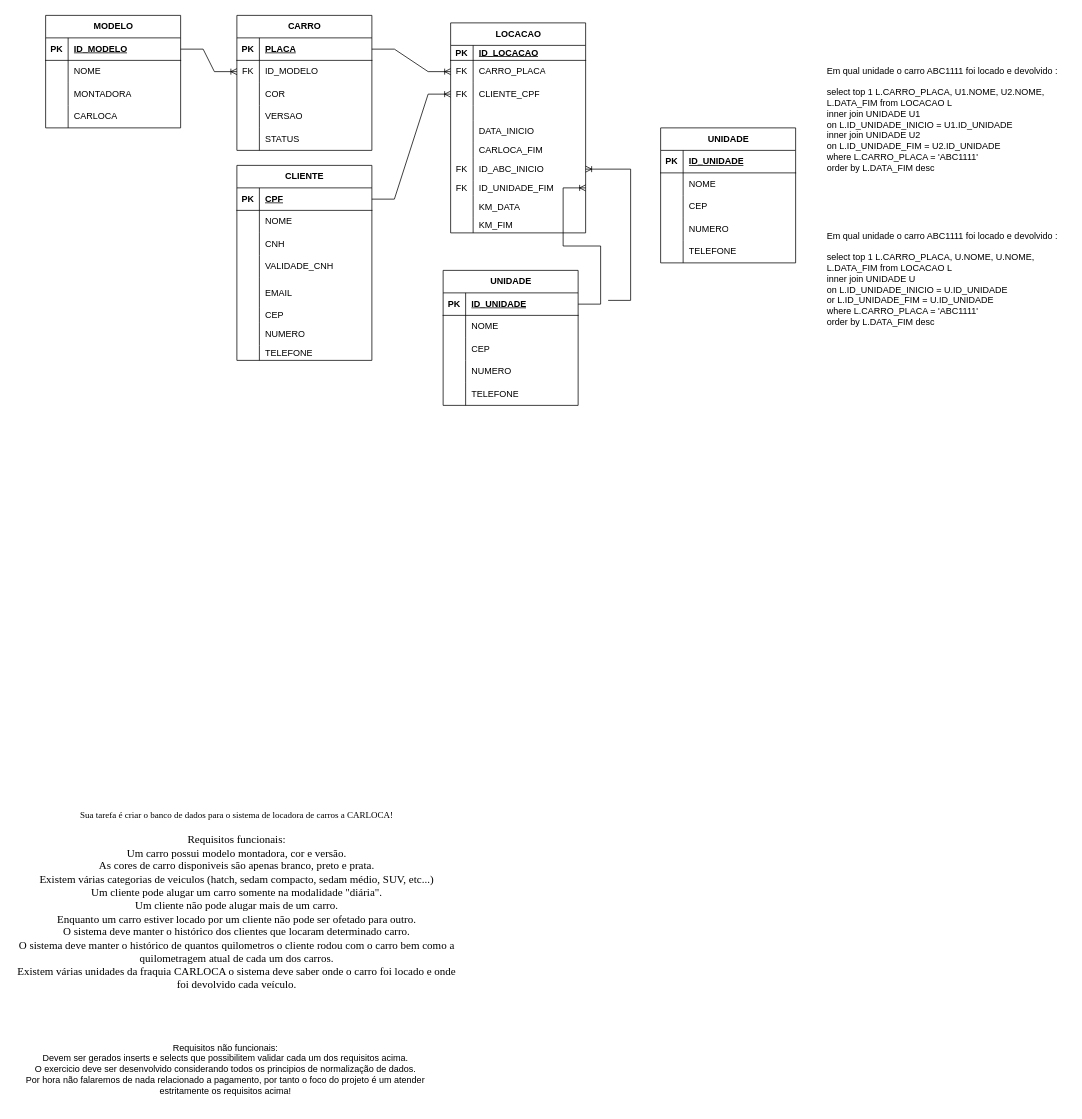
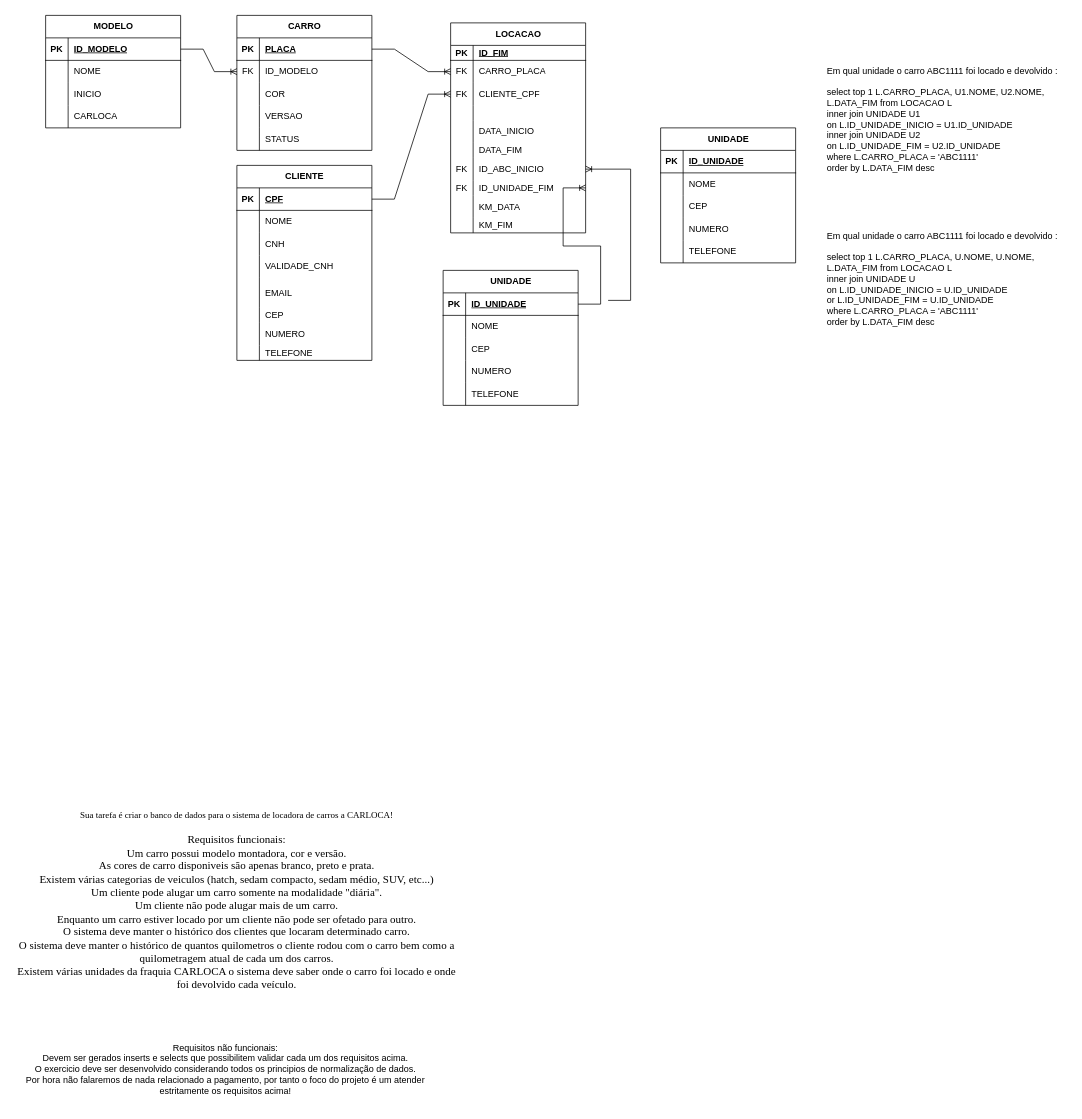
node "ID_LOCACAO": label "ID_LOCACAO" -> "ID_FIM"
node "MONTADORA": label "MONTADORA" -> "INICIO"
node "CARLOCA_FIM": label "CARLOCA_FIM" -> "DATA_FIM"
